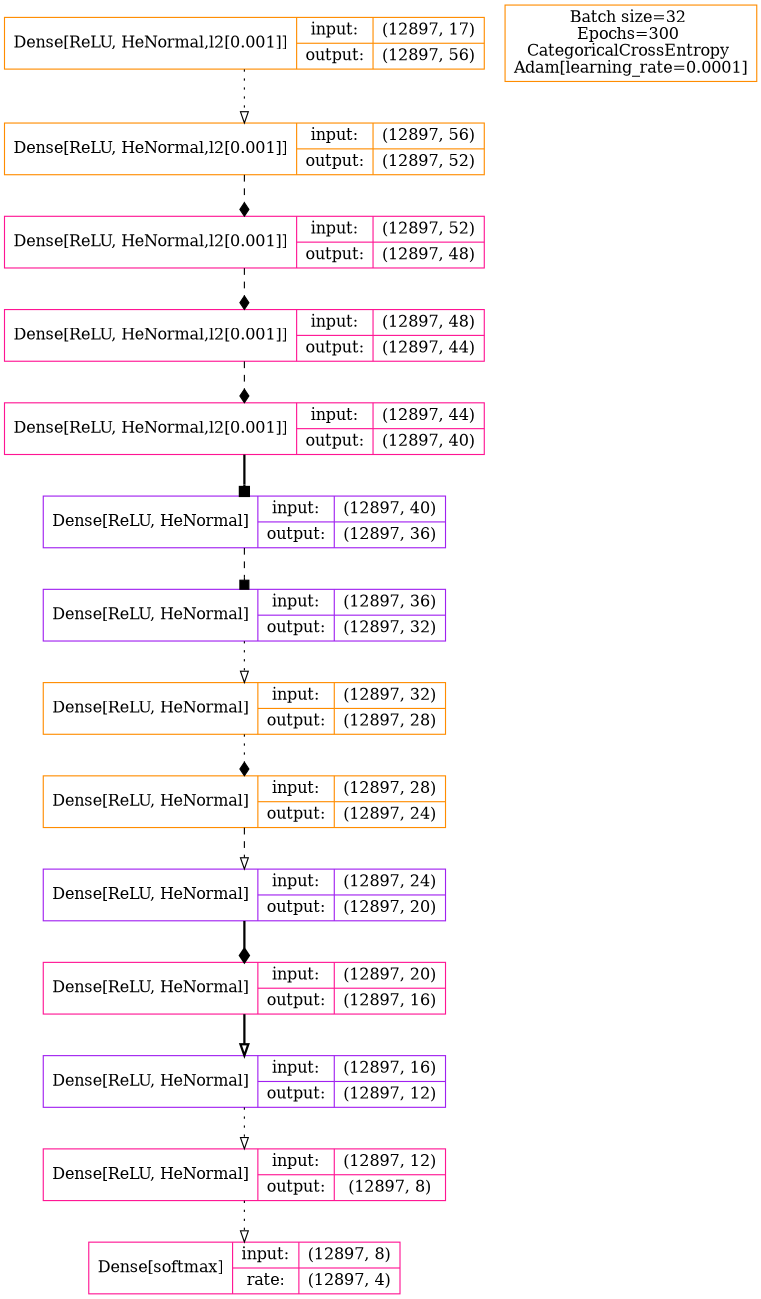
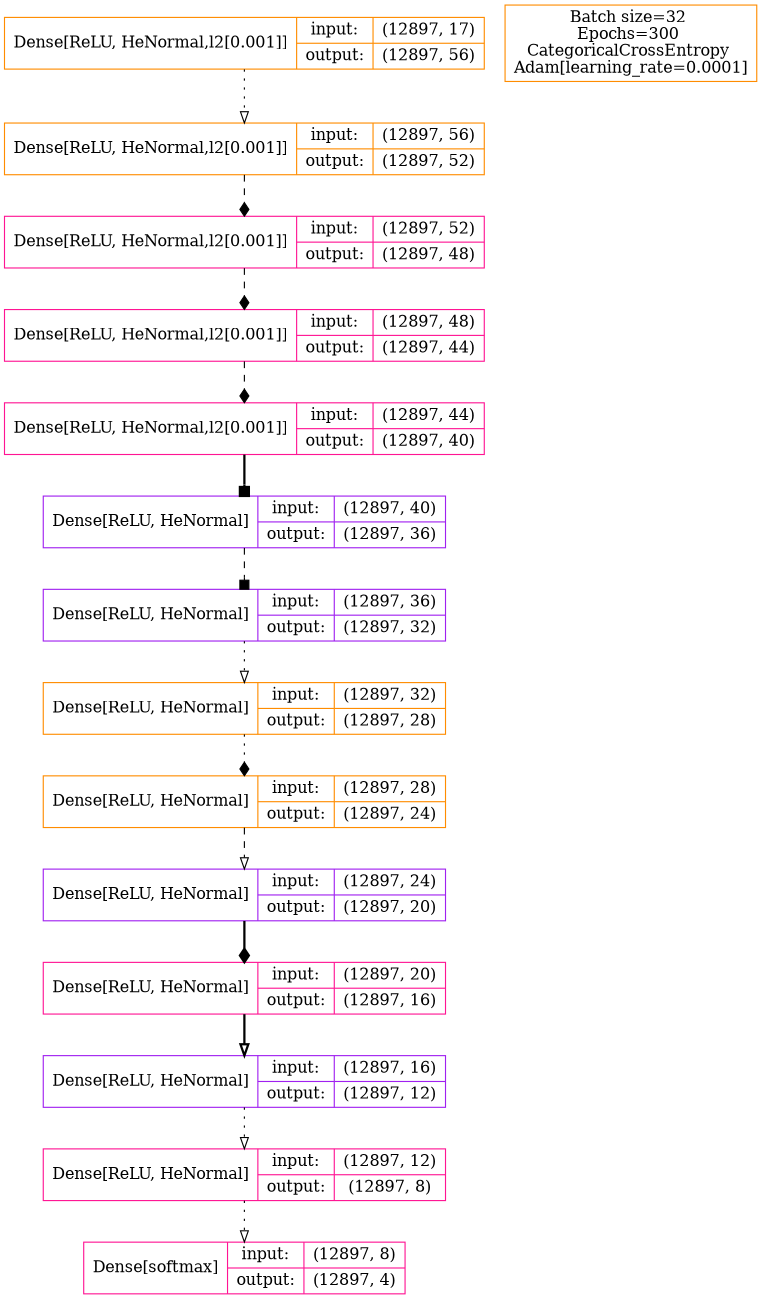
node "Dense[softmax]": text "rate:" -> "output:"
